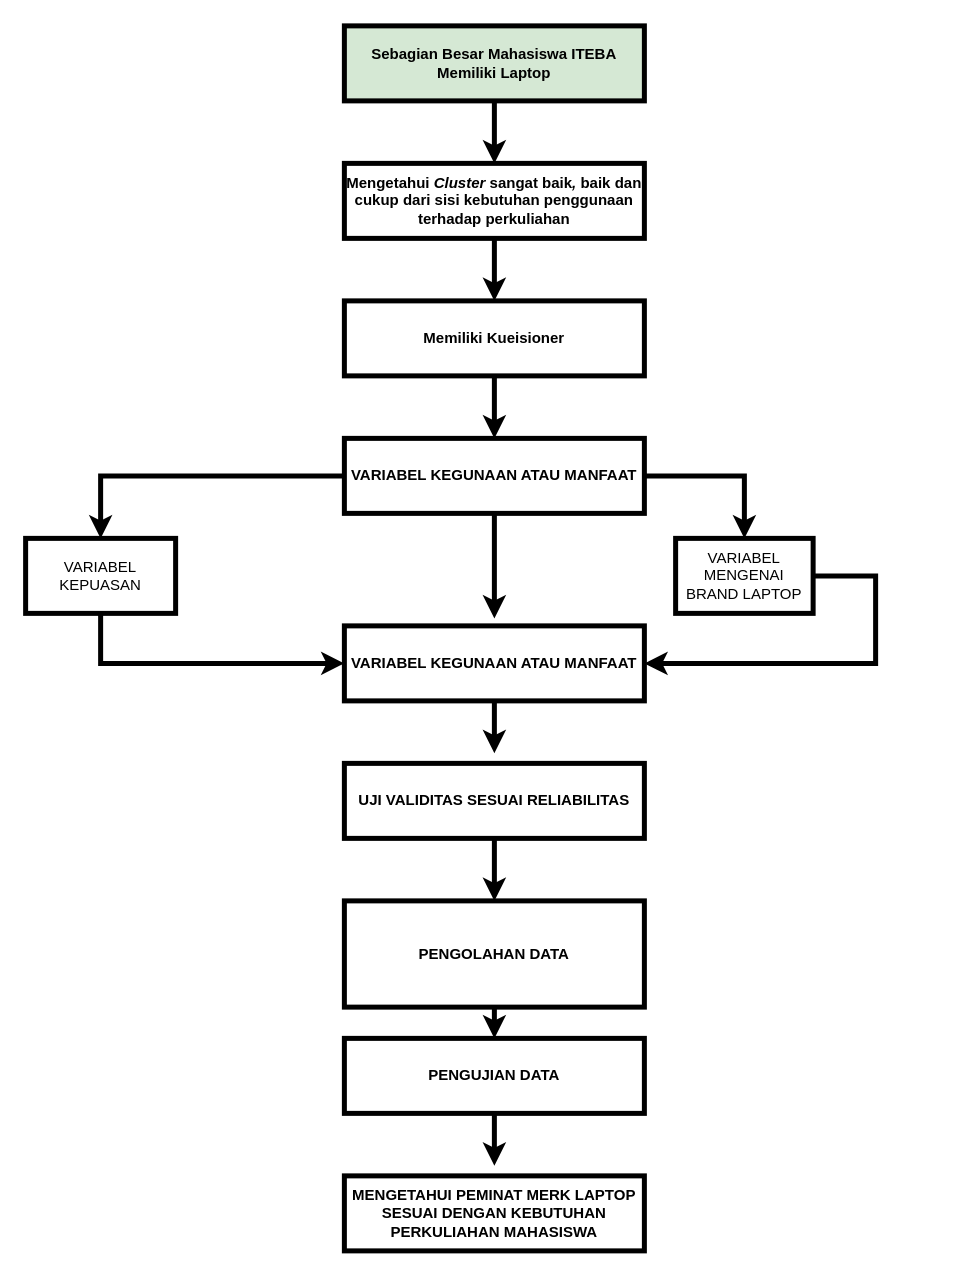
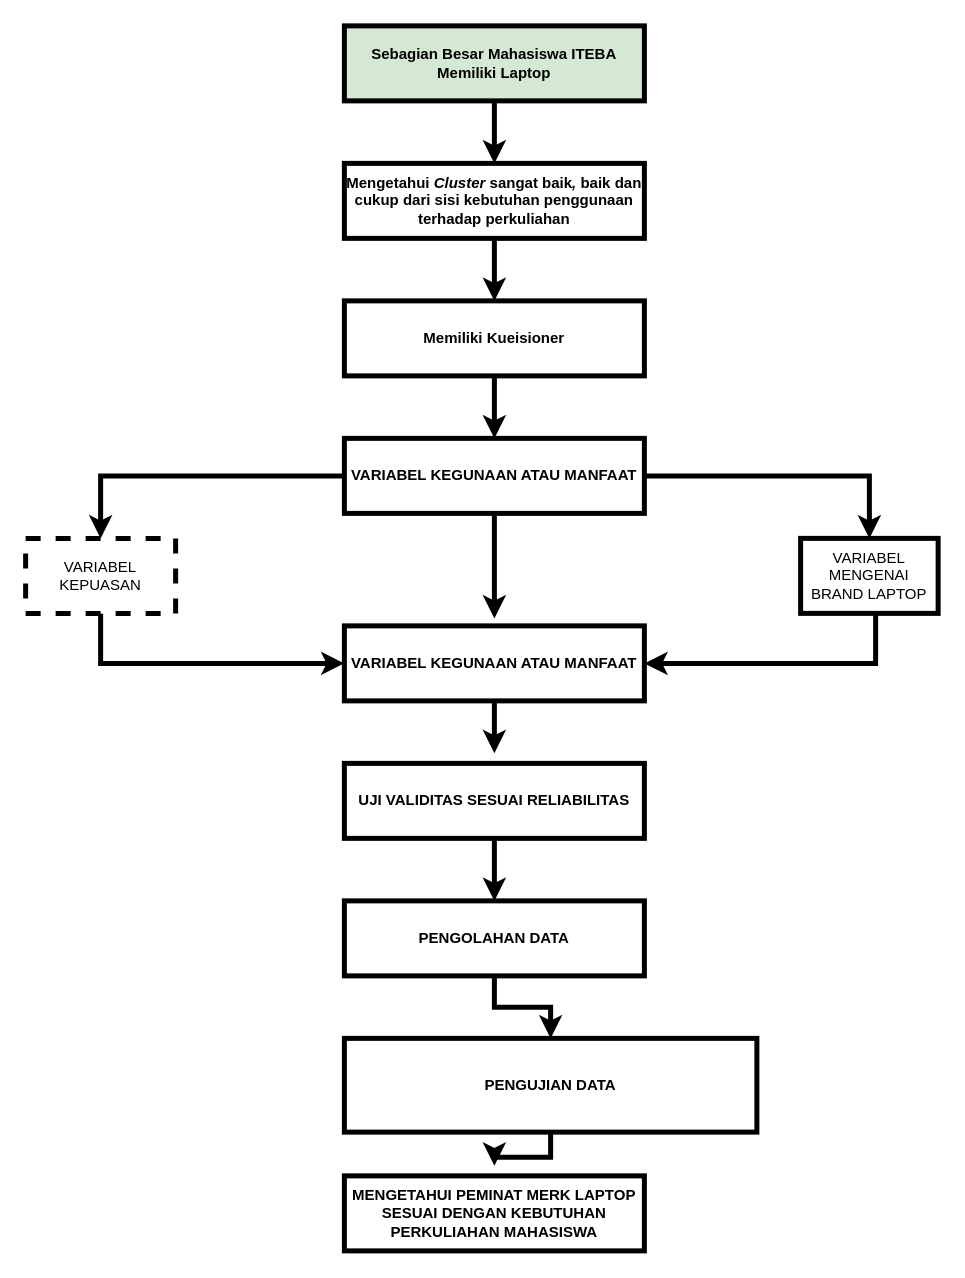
node "VARIABEL KEPUASAN": style solid -> dashed
node "VARIABEL MENGENAI BRAND LAPTOP": moved (744, 576) -> (869, 576)
node "PENGOLAHAN DATA": size 300x106 -> 300x75
node "PENGUJIAN DATA": size 300x75 -> 413x94
